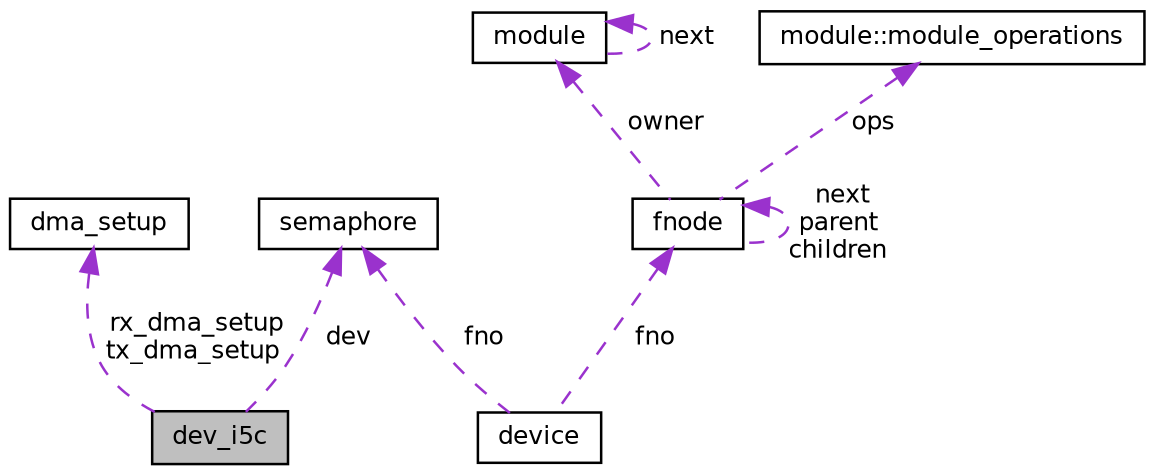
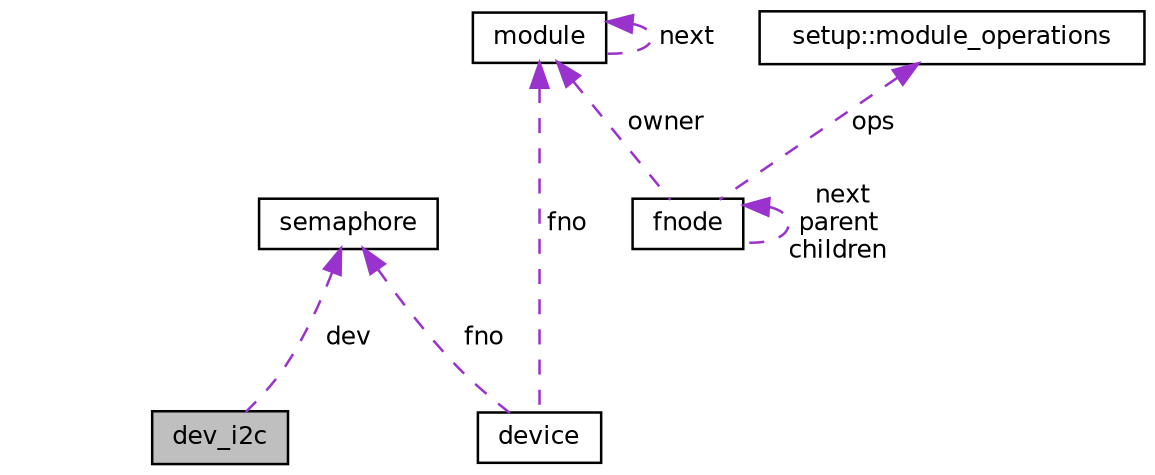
node "module::module_operations": label "module::module_operations" -> "setup::module_operations"
node "dma_setup": removed
edge "device" -> "fnode": now "device" -> "module"
node "dev_i5c": label "dev_i5c" -> "dev_i2c"
